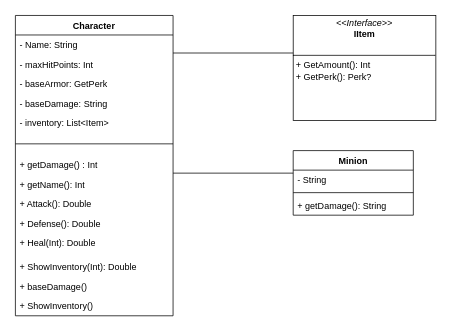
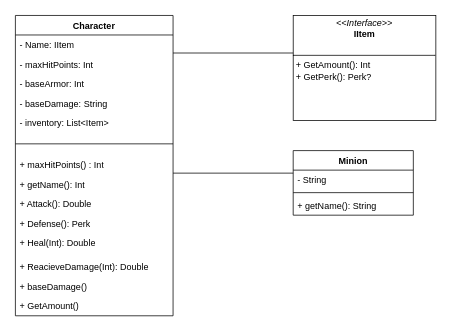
node "- Name: String": label "- Name: String" -> "- Name: IItem"
node "- baseArmor: GetPerk": label "- baseArmor: GetPerk" -> "- baseArmor: Int"
node "+ getDamage() : Int": label "+ getDamage() : Int" -> "+ maxHitPoints() : Int"
node "+ getDamage(): String": label "+ getDamage(): String" -> "+ getName(): String"
node "+ Defense(): Double": label "+ Defense(): Double" -> "+ Defense(): Perk"
node "+ ShowInventory(Int): Double": label "+ ShowInventory(Int): Double" -> "+ ReacieveDamage(Int): Double"
node "+ ShowInventory()": label "+ ShowInventory()" -> "+ GetAmount()"
